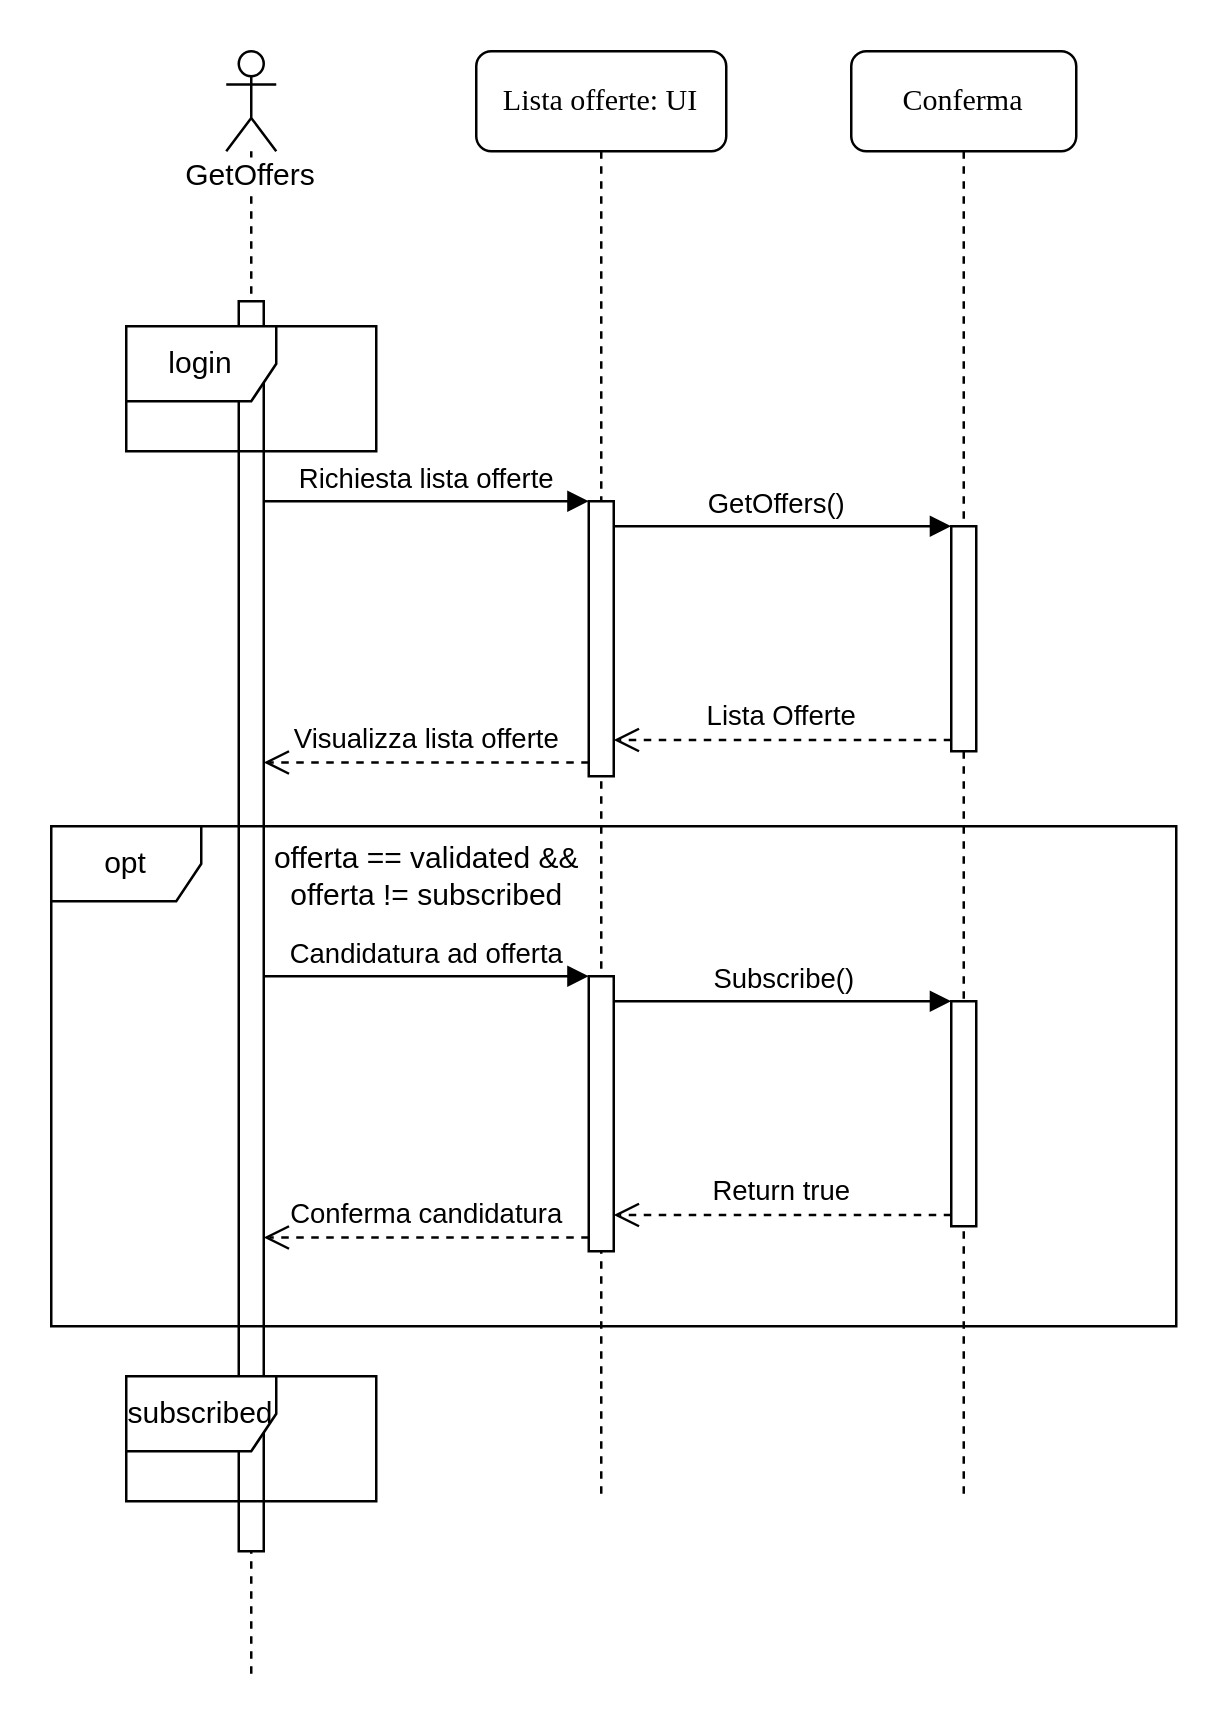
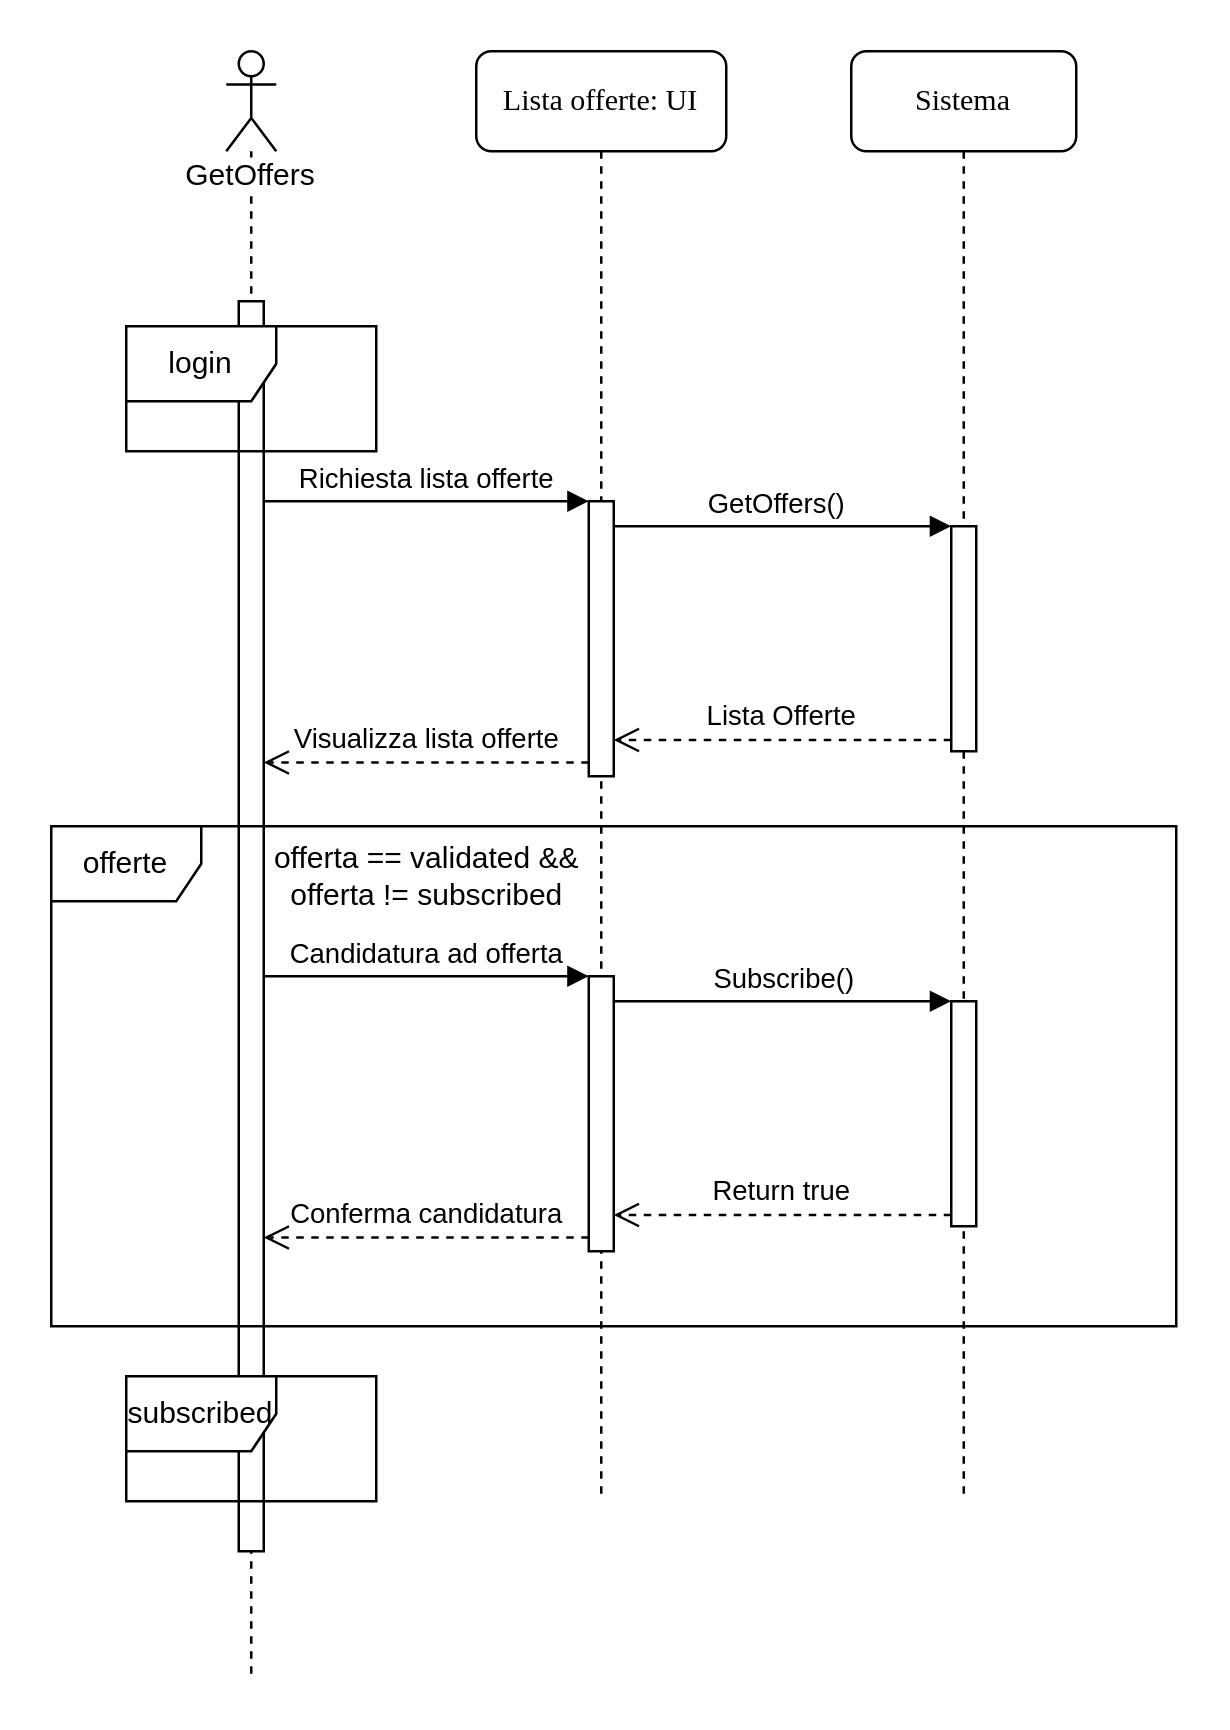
node "Conferma": label "Conferma" -> "Sistema"
node "opt": label "opt" -> "offerte"
